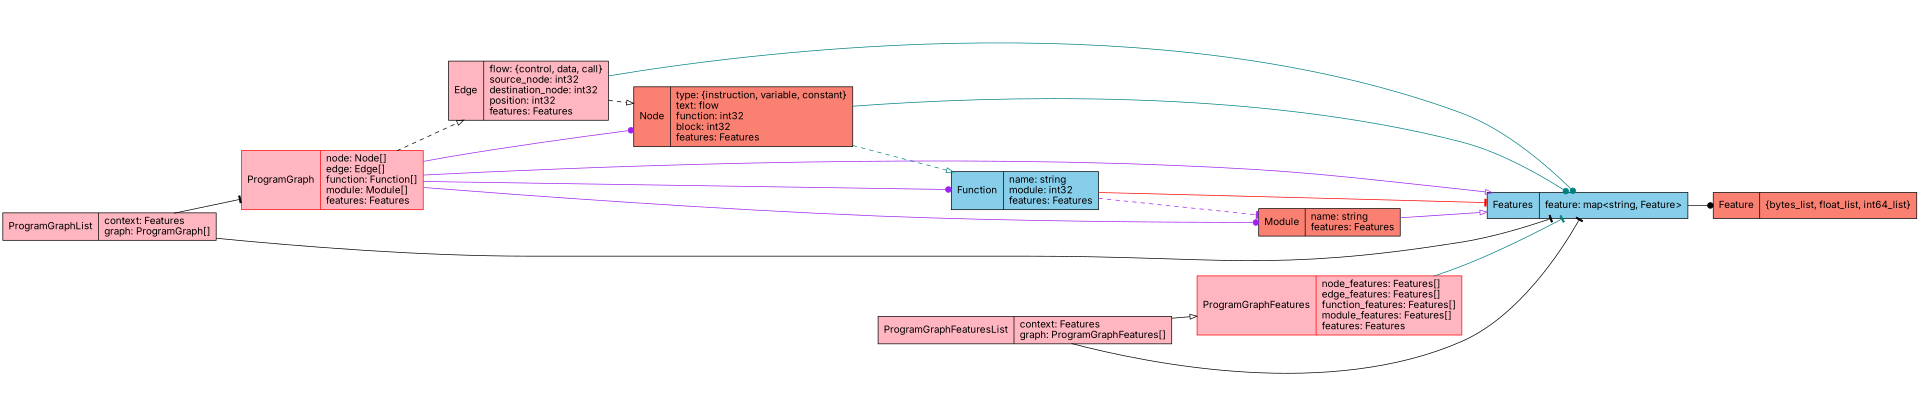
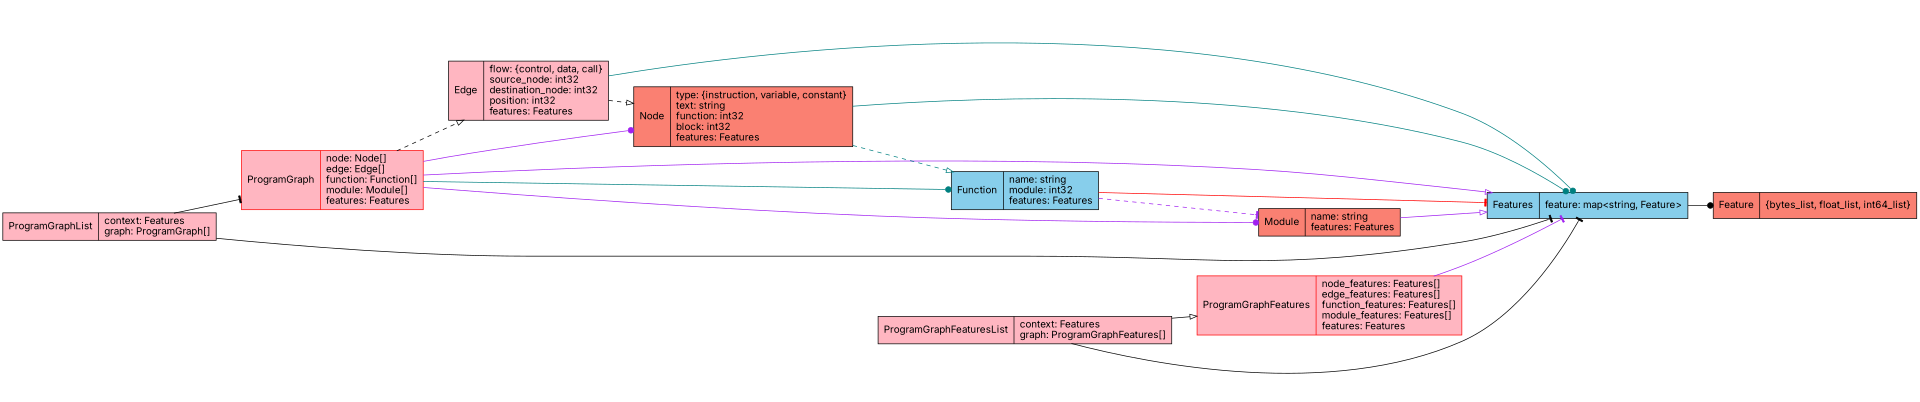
node "Node": text "text: flow" -> "text: string"
edge "ProgramGraph" -> "Function": color purple -> teal
edge "ProgramGraphFeatures" -> "Features": color teal -> purple
